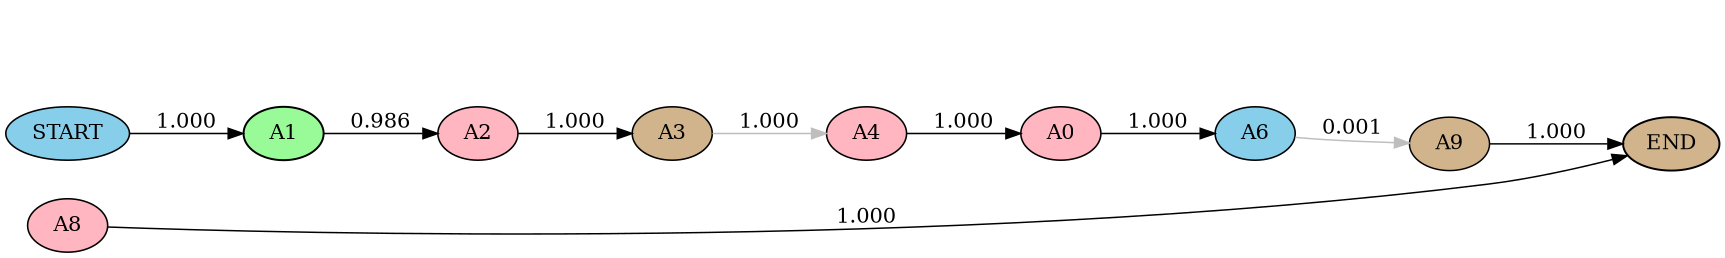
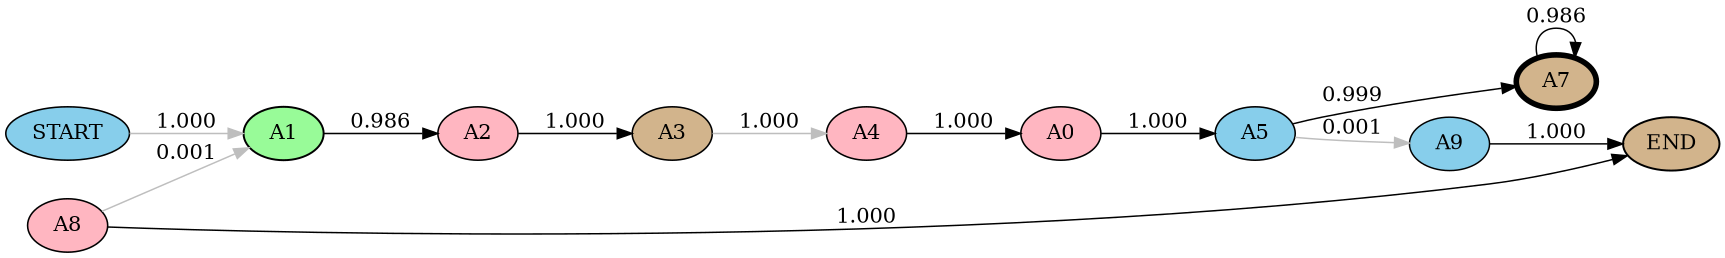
node "A7": added
edge "START" -> "A1": color #000000 -> #bebebe
node "A6": label "A6" -> "A5"
node "A9": fillcolor tan -> skyblue
edge "A8" -> "A1": added, label "0.001"
